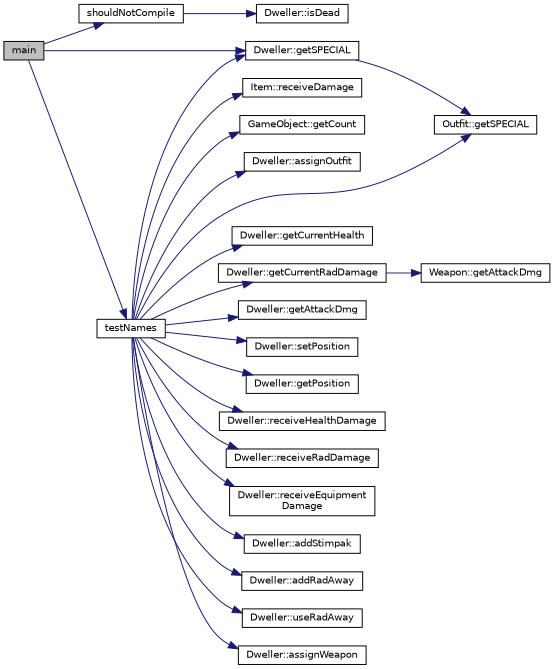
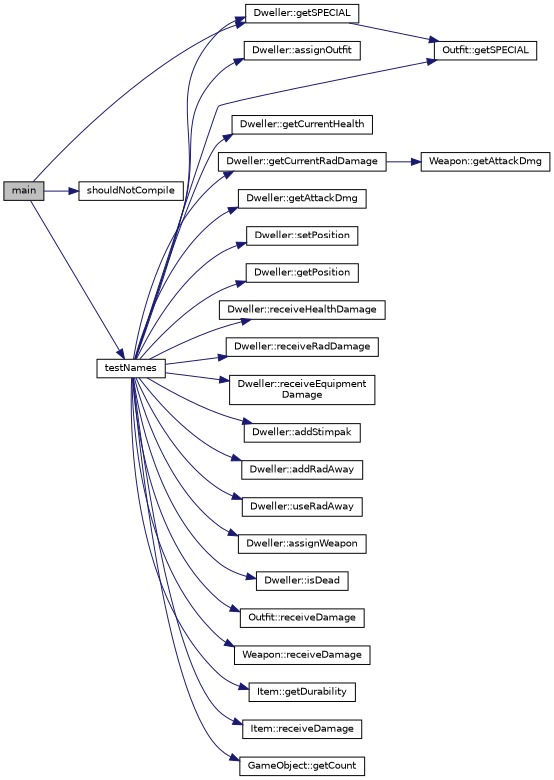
edge "shouldNotCompile" -> "Dweller::isDead": now "testNames" -> "Dweller::isDead"
node "Outfit::receiveDamage": added
node "Weapon::receiveDamage": added
node "Item::getDurability": added
